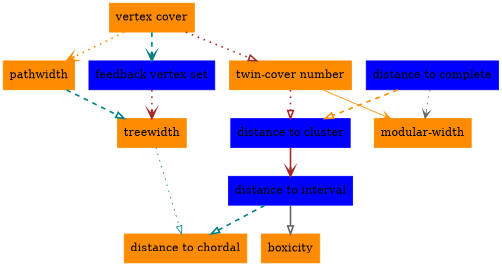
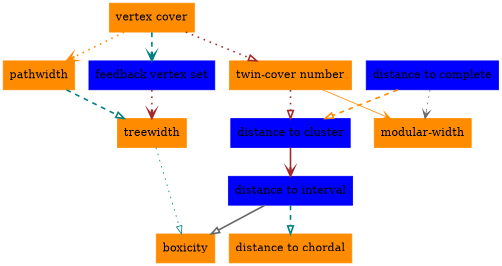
edge "treewidth" -> "distance to chordal": now "treewidth" -> "boxicity"
